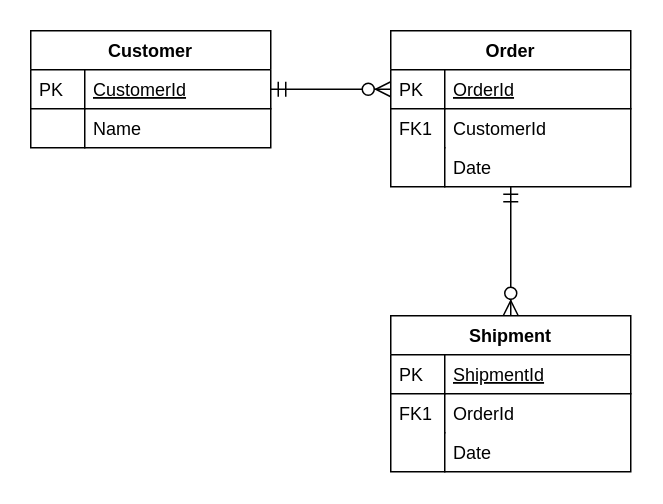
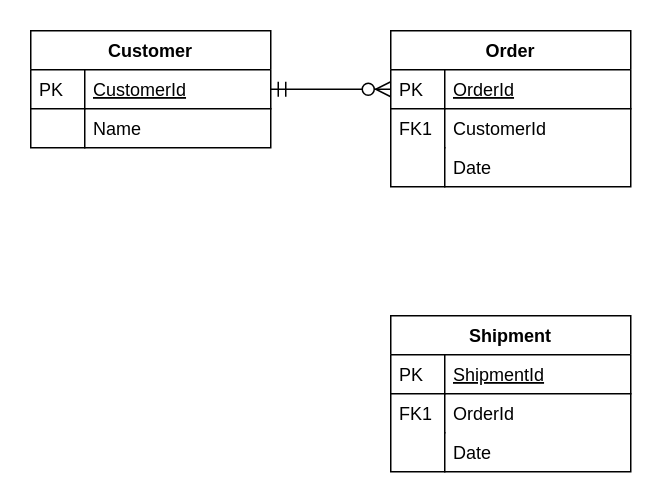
edge "Order" -- "Shipment": removed
